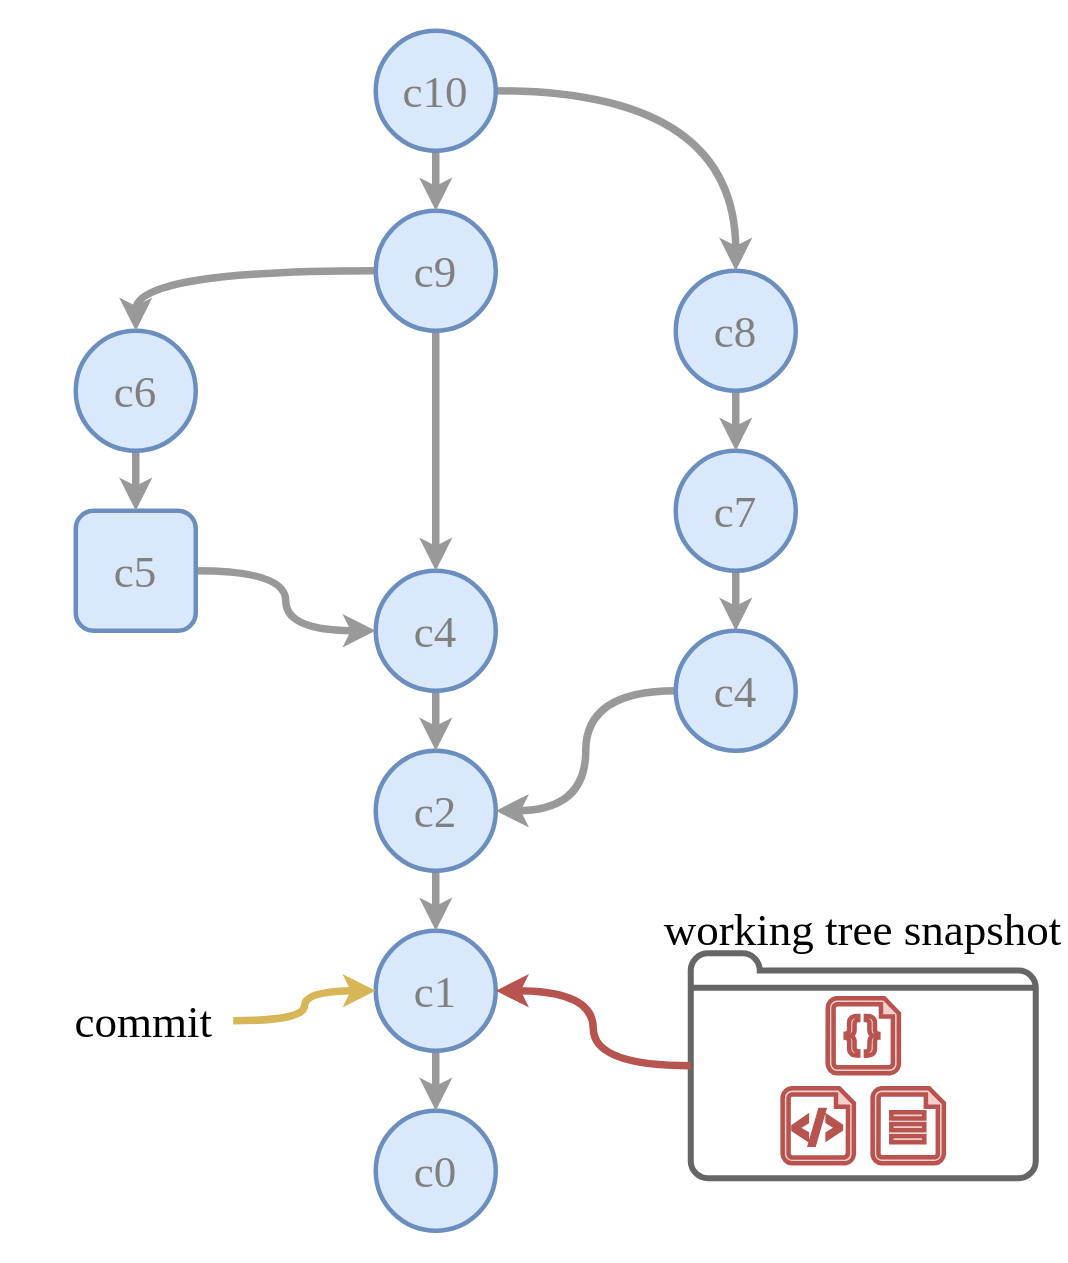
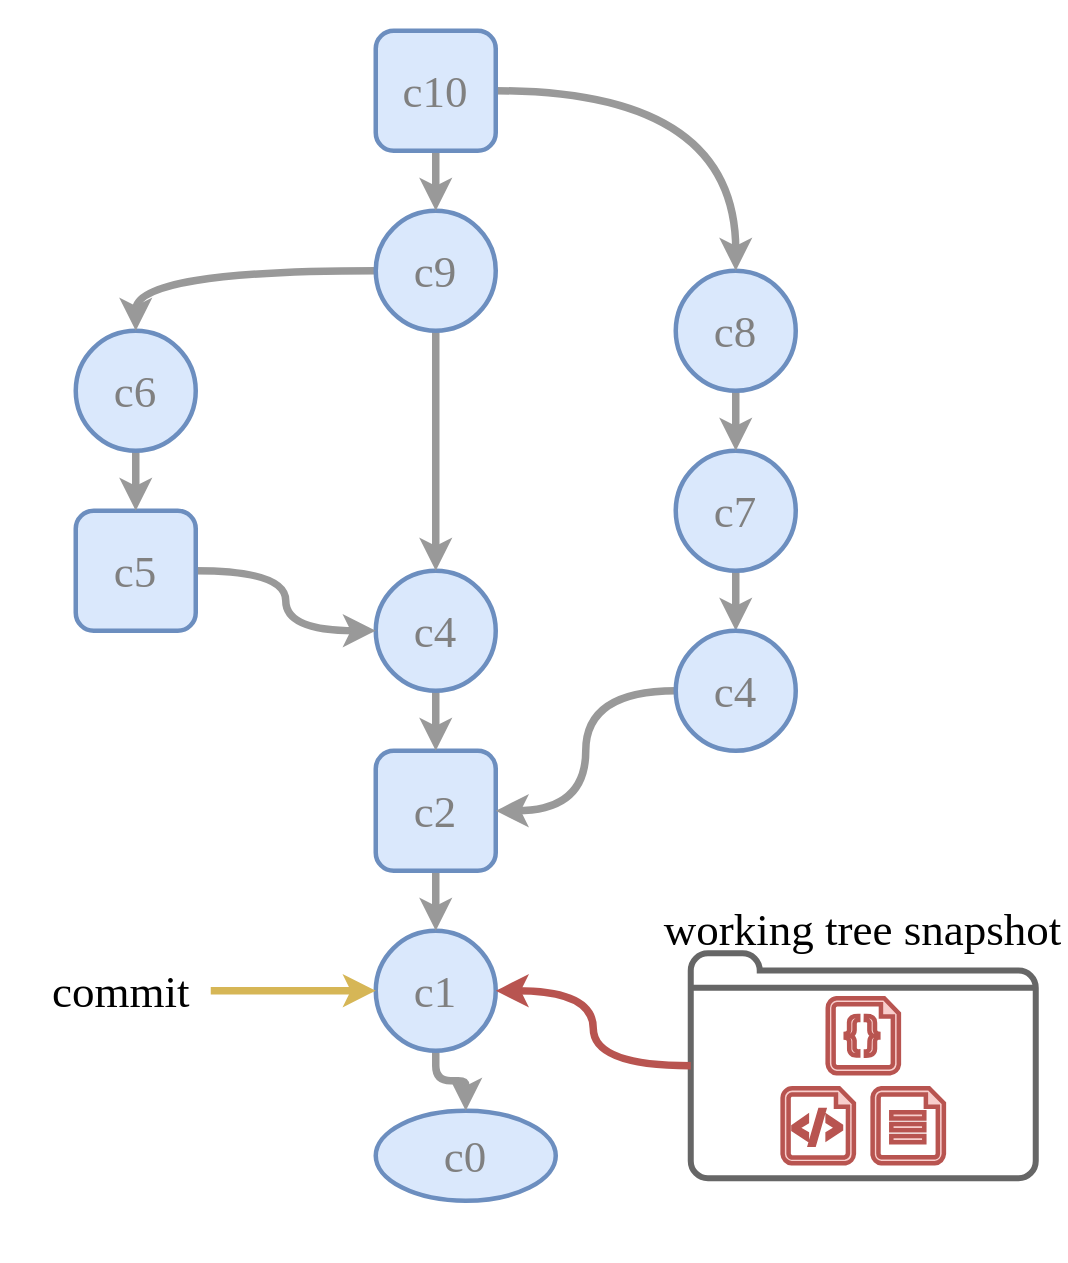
node "c10": shape ellipse -> rounded rectangle
node "c2": shape ellipse -> rounded rectangle
node "commit": moved (143, 1021) -> (121, 991)
node "c0": size 120x120 -> 180x90
